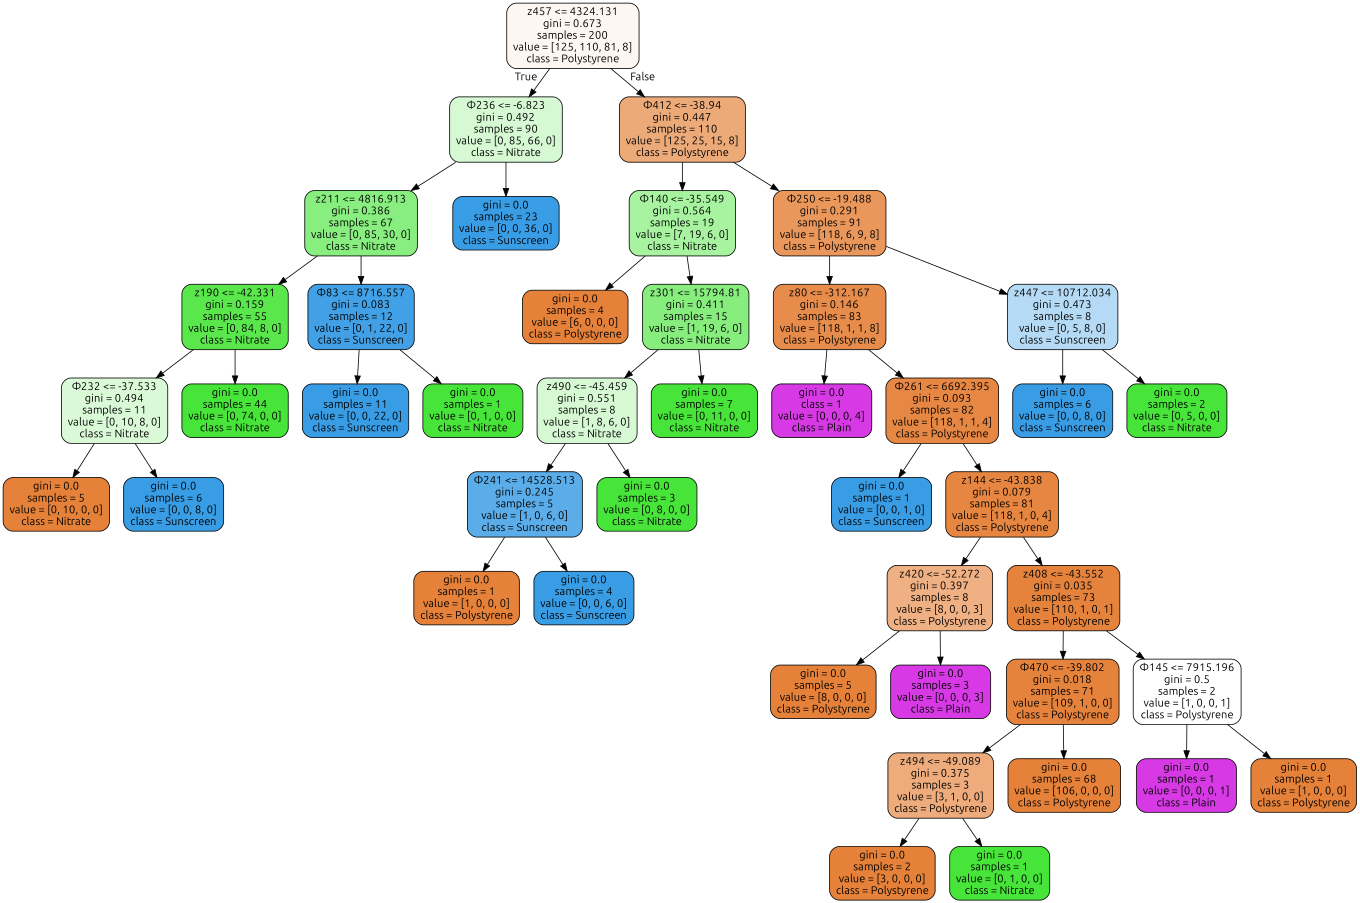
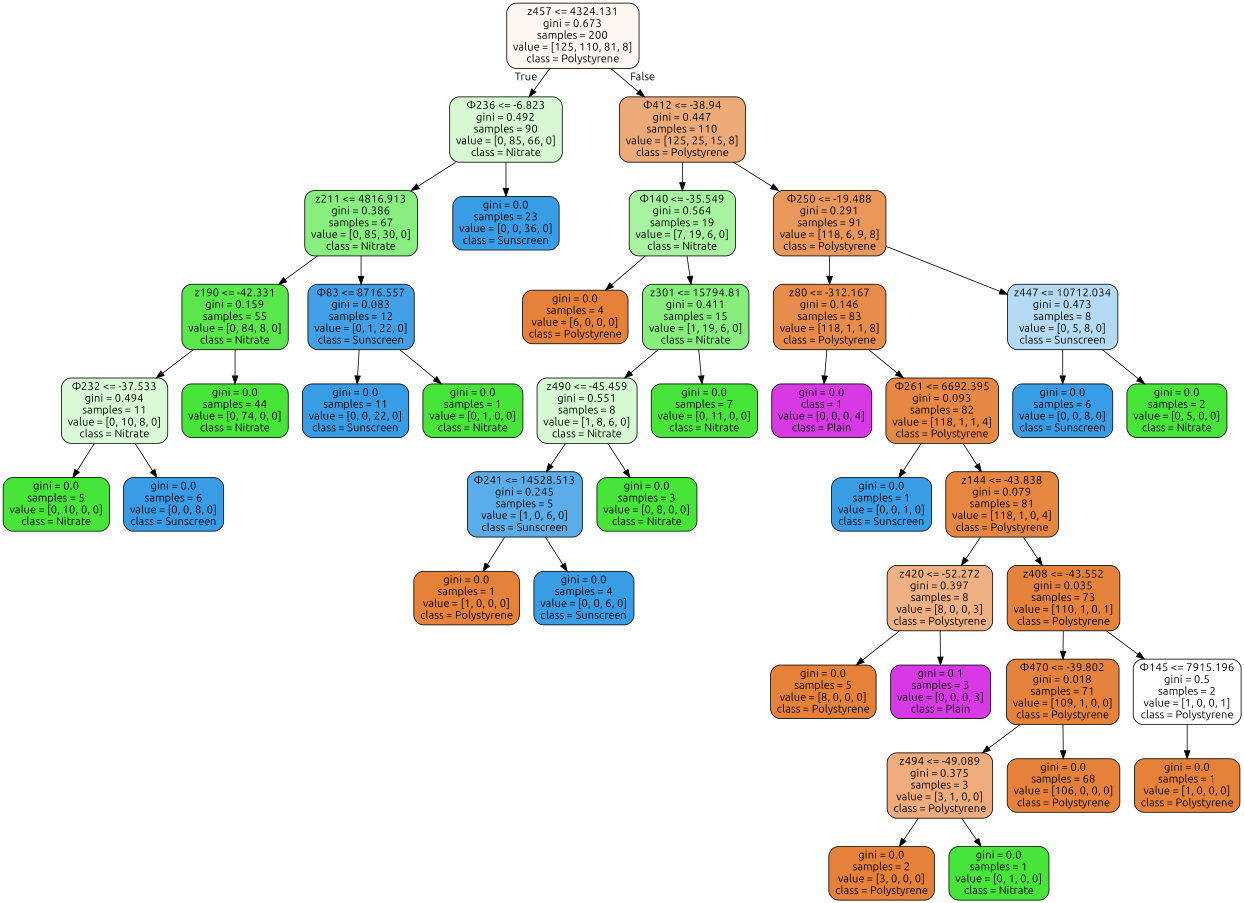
node "gini = 0.0 samples = 5 value = [0, 10, 0, 0] class = Nitrate": fillcolor #e58139 -> #47e539
node "gini = 0.0 samples = 3 value = [0, 0, 0, 3] class = Plain": label "gini = 0.0 samples = 3 value = [0, 0, 0, 3] class = Plain" -> "gini = 0.1 samples = 3 value = [0, 0, 0, 3] class = Plain"
node "gini = 0.0 samples = 1 value = [0, 0, 0, 1] class = Plain": removed
